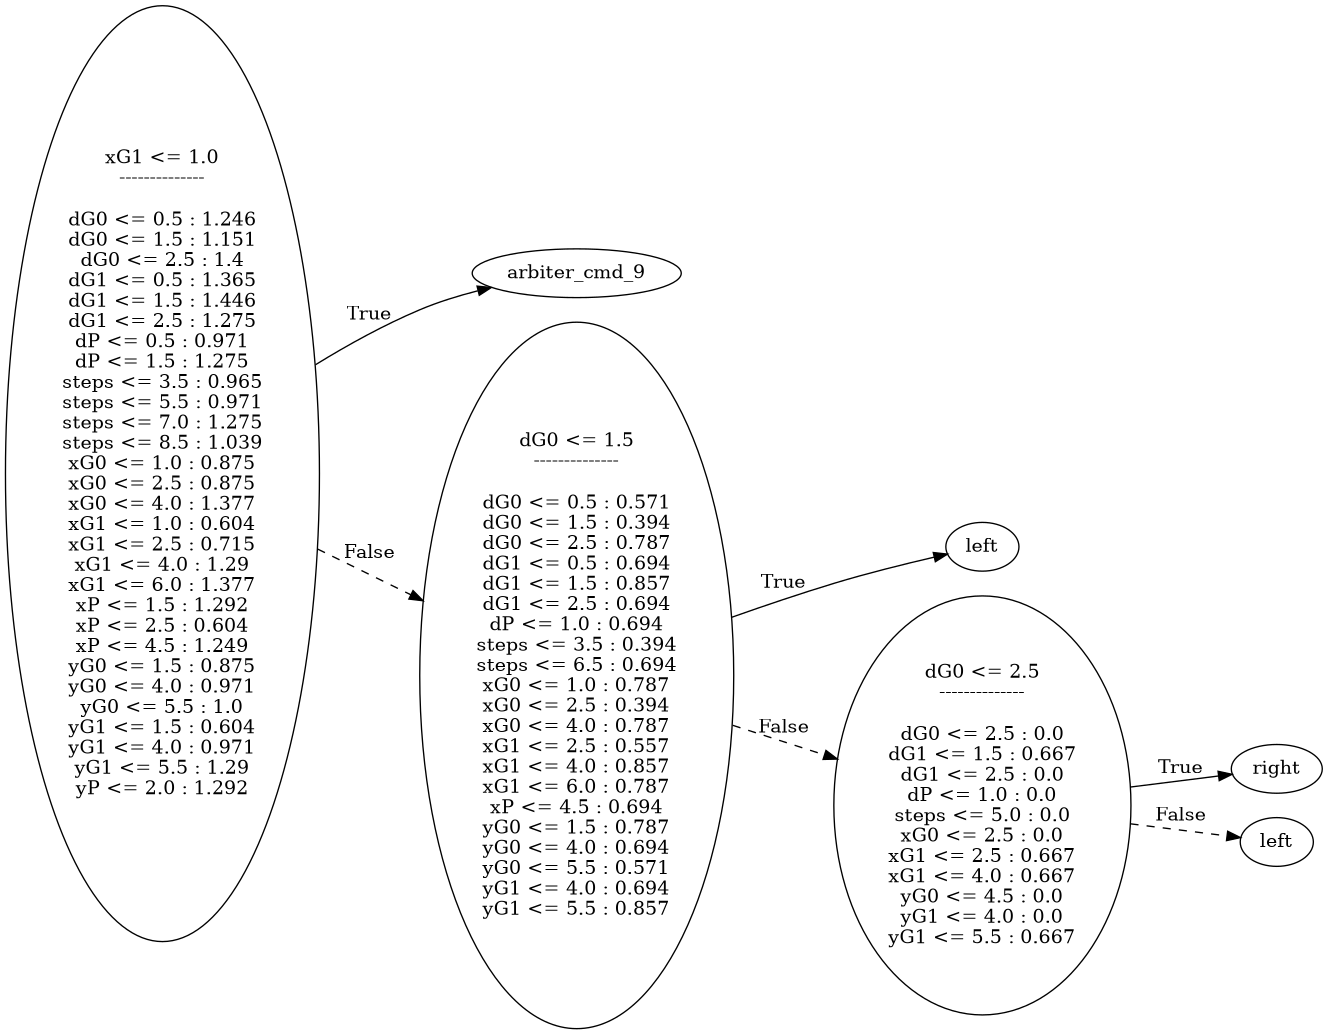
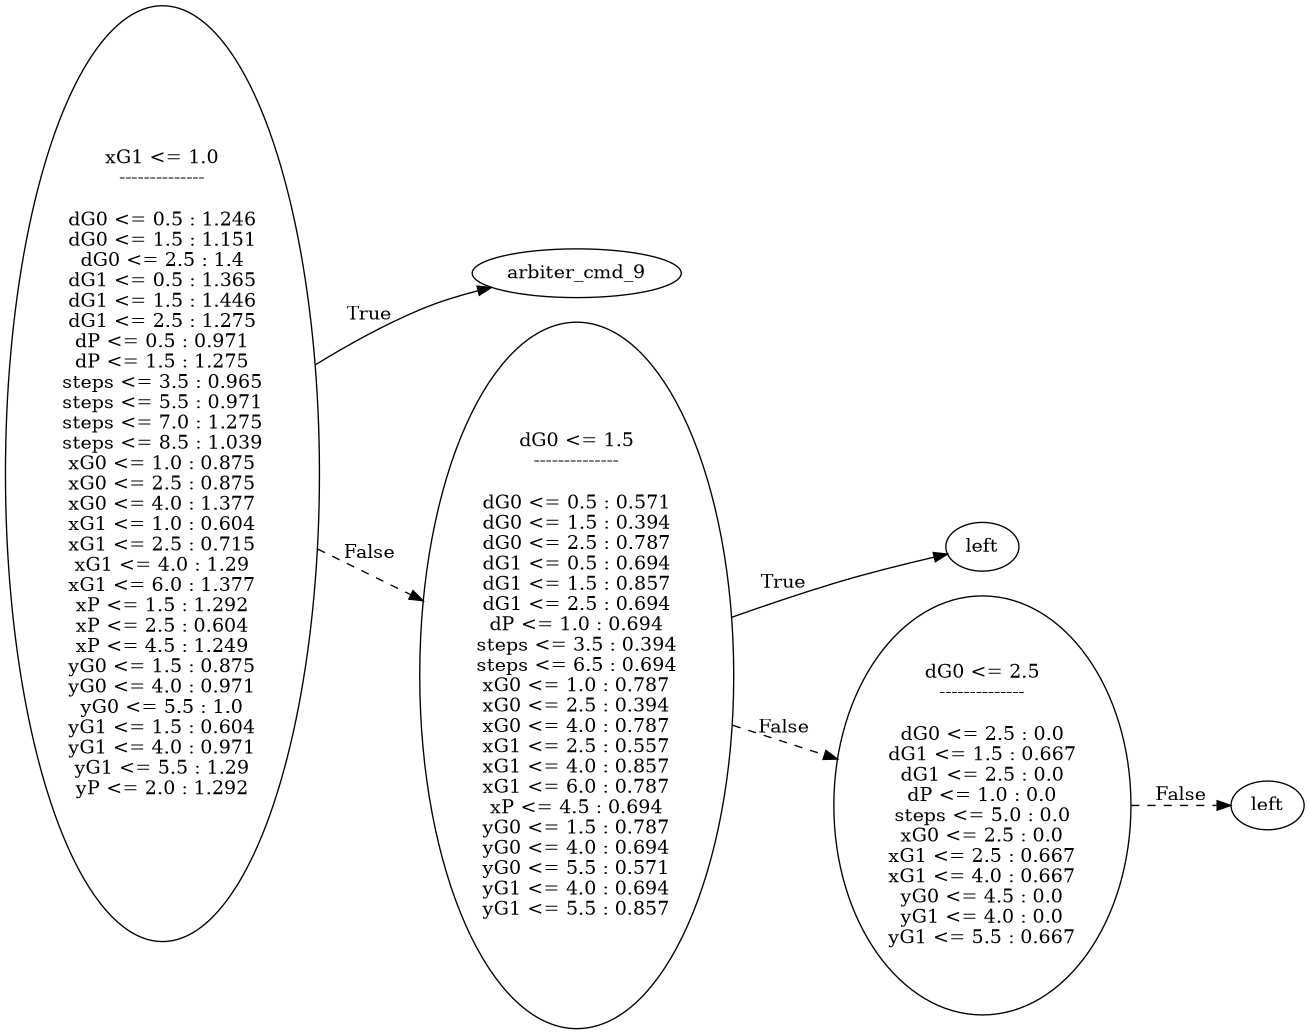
node "right": removed
